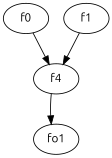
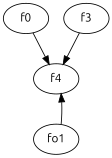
node "f1": label "f1" -> "f3"
edge "f4" -> "fo1": reversed
